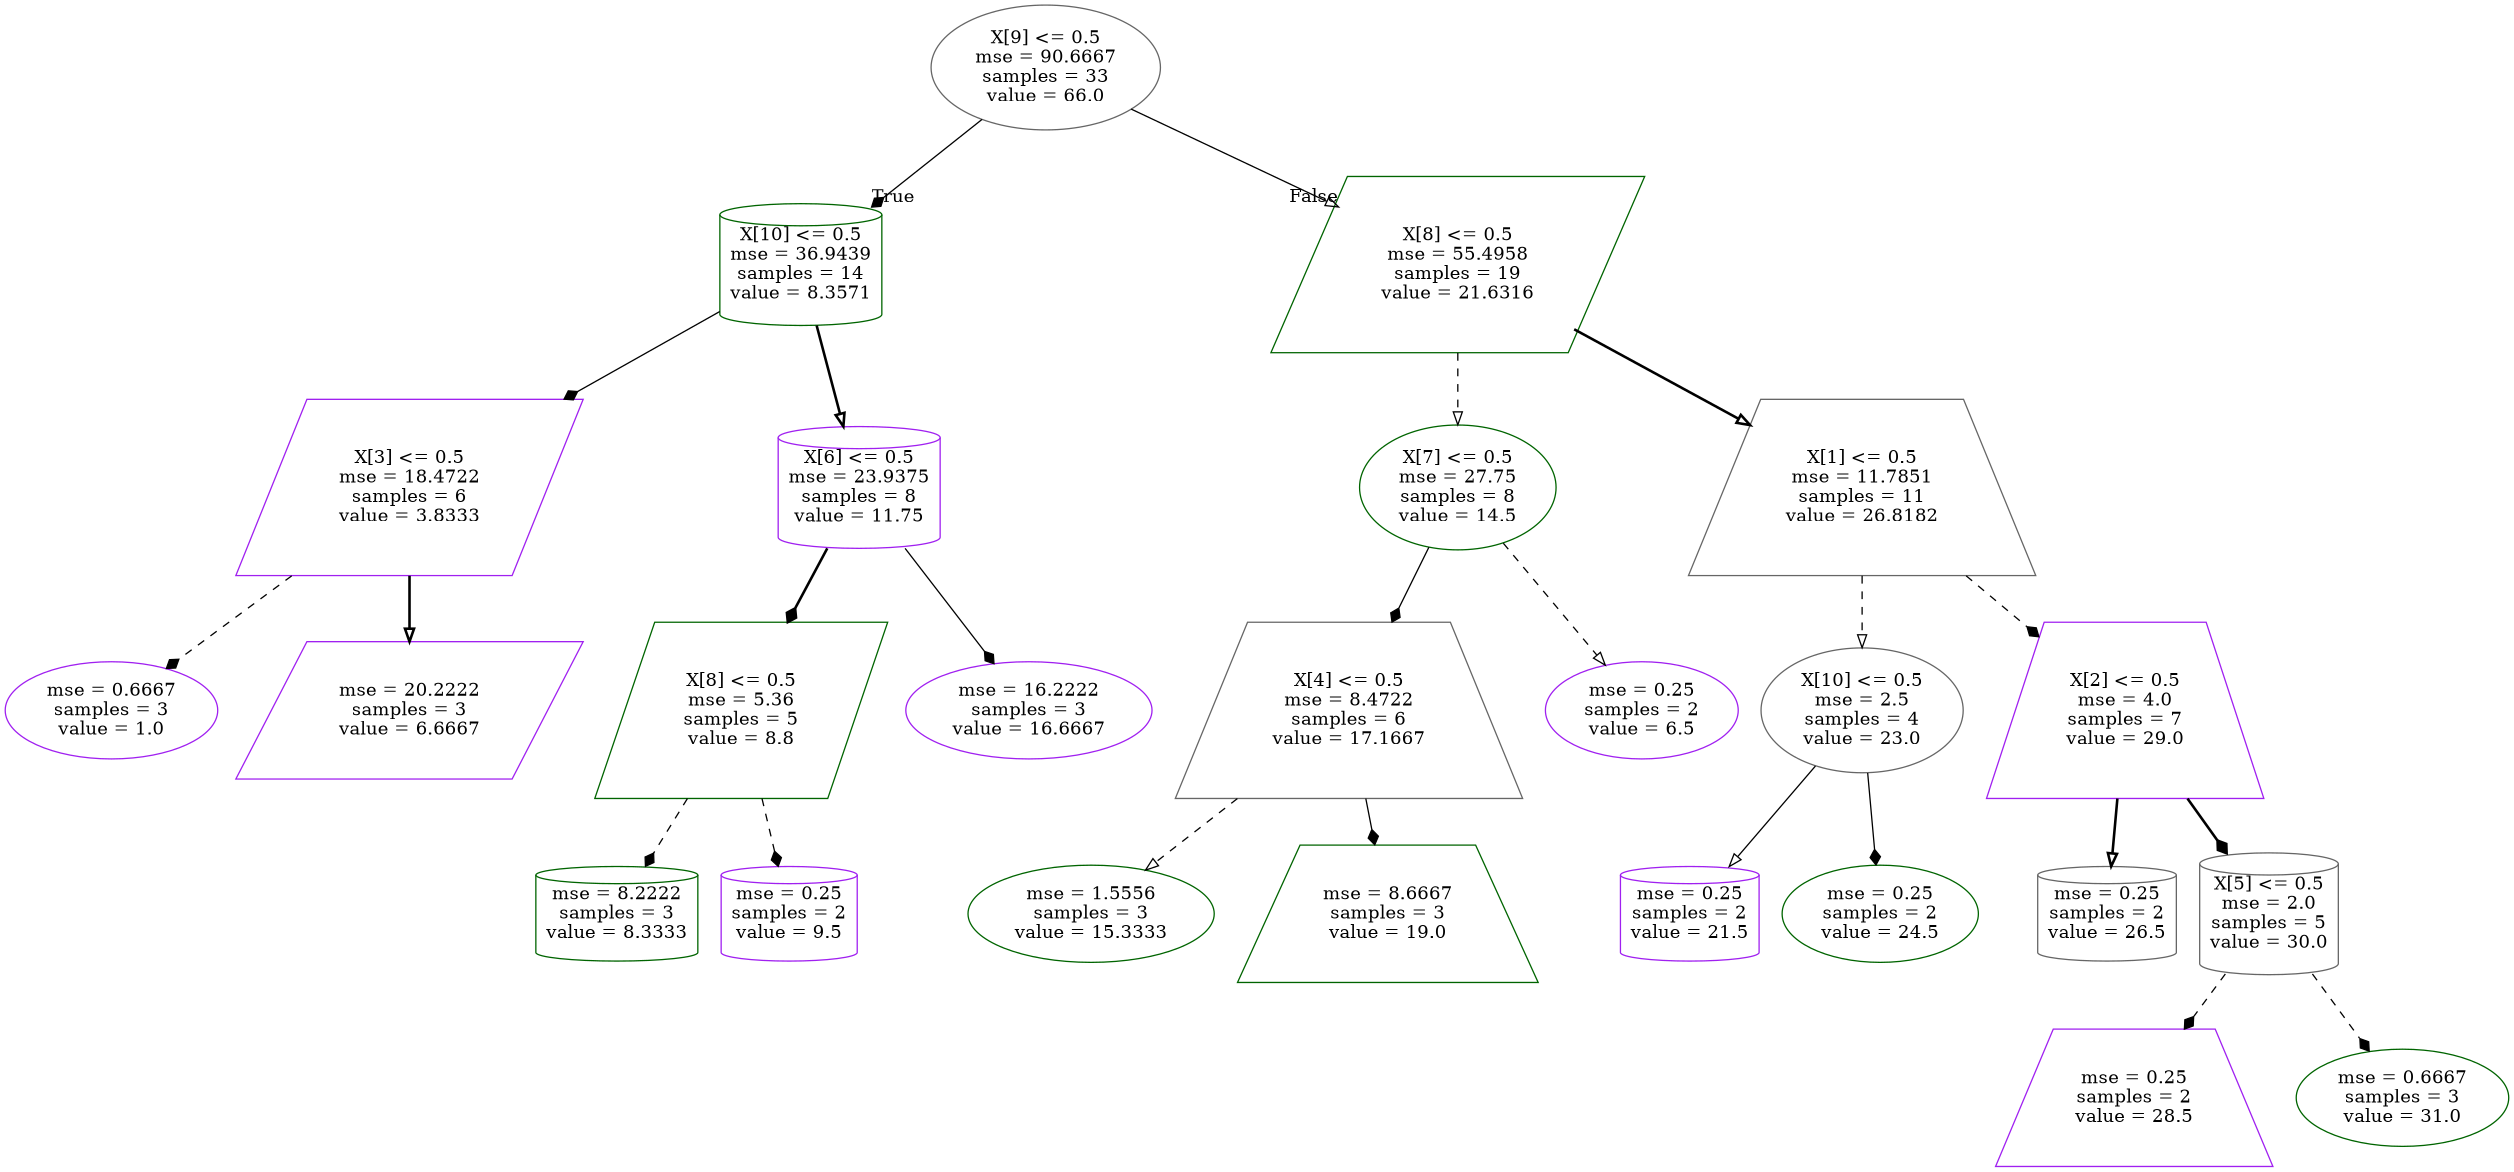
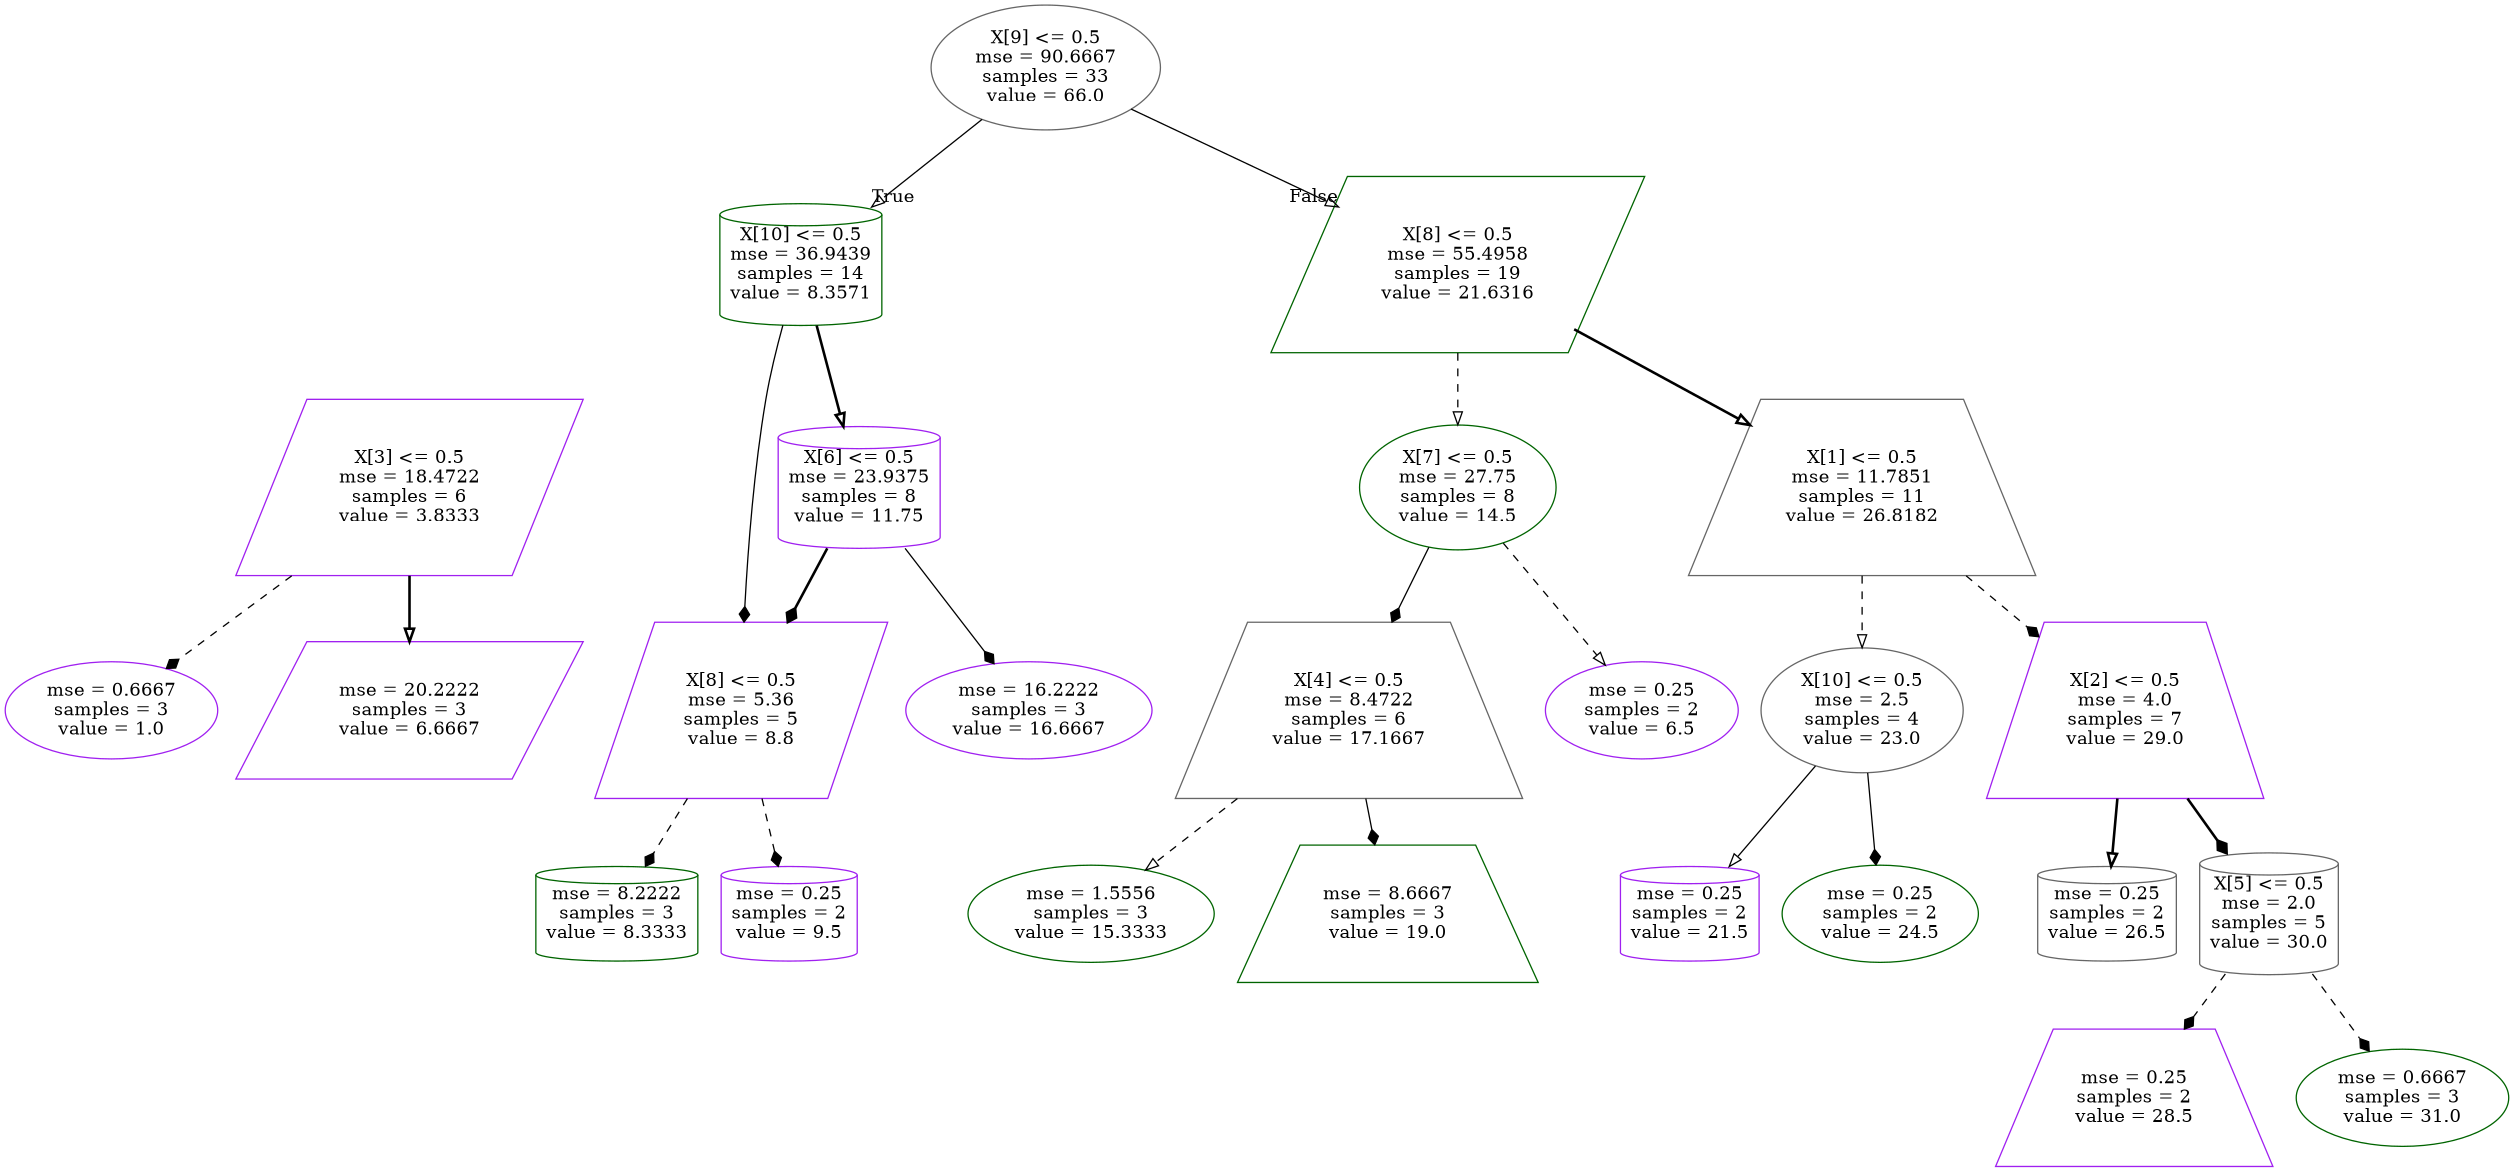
edge "X[9] <= 0.5 mse = 90.6667 samples = 33 value = 66.0" -> "X[10] <= 0.5 mse = 36.9439 samples = 14 value = 8.3571": arrowhead diamond -> onormal
edge "X[10] <= 0.5 mse = 36.9439 samples = 14 value = 8.3571" -> "X[3] <= 0.5 mse = 18.4722 samples = 6 value = 3.8333": now "X[10] <= 0.5 mse = 36.9439 samples = 14 value = 8.3571" -> "X[8] <= 0.5 mse = 5.36 samples = 5 value = 8.8"
node "X[8] <= 0.5 mse = 5.36 samples = 5 value = 8.8": color darkgreen -> purple
